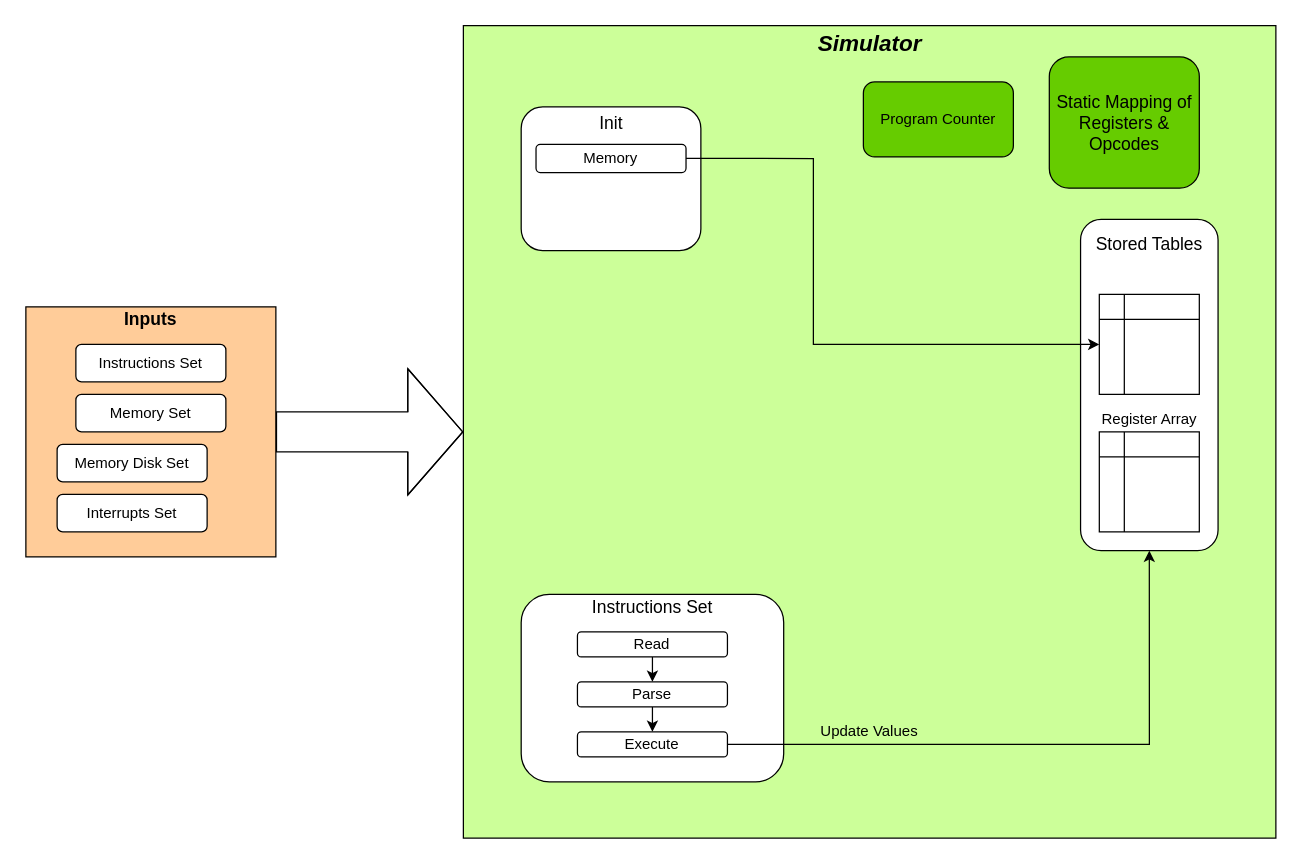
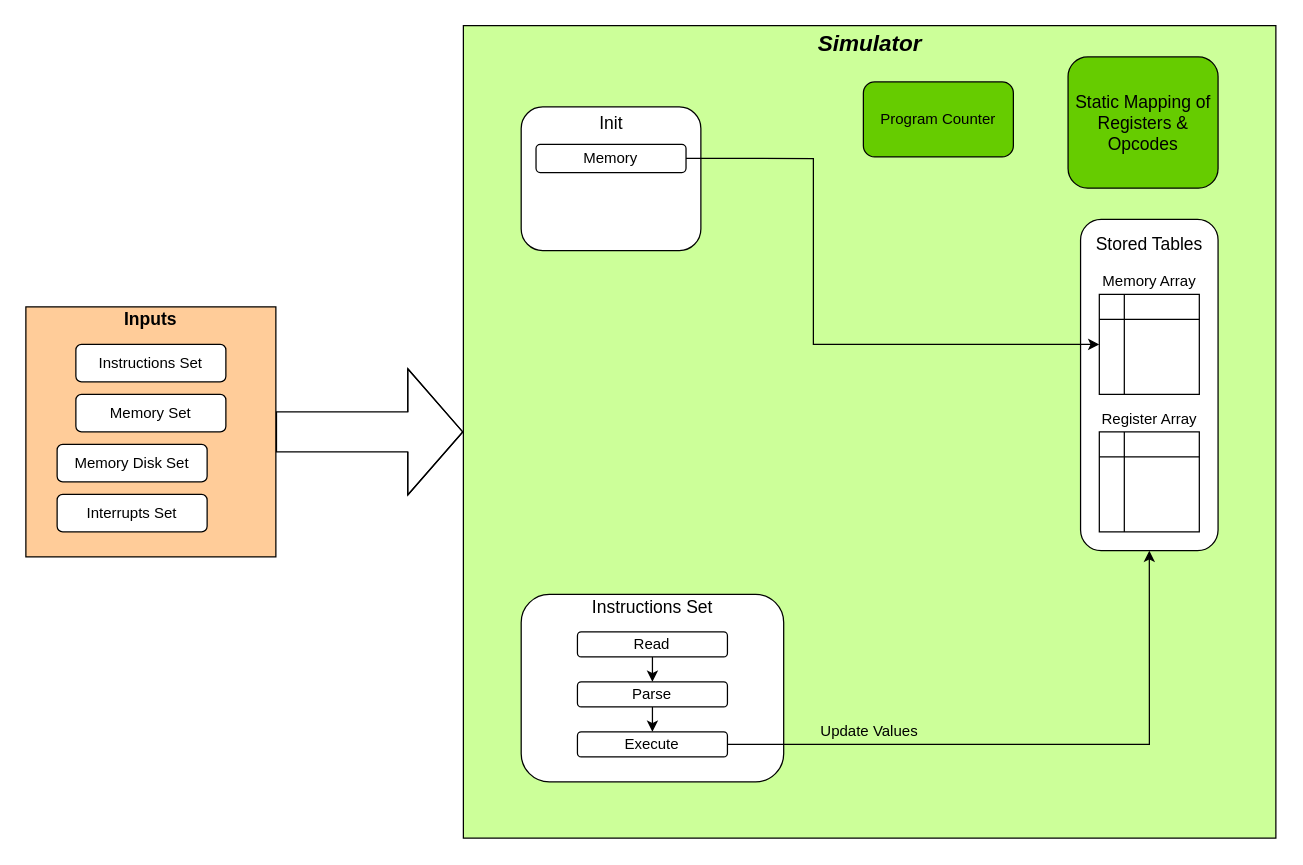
node "Static Mapping of Registers & Opcodes": moved (1124, 123) -> (1143, 123)
node "Memory Array": added
